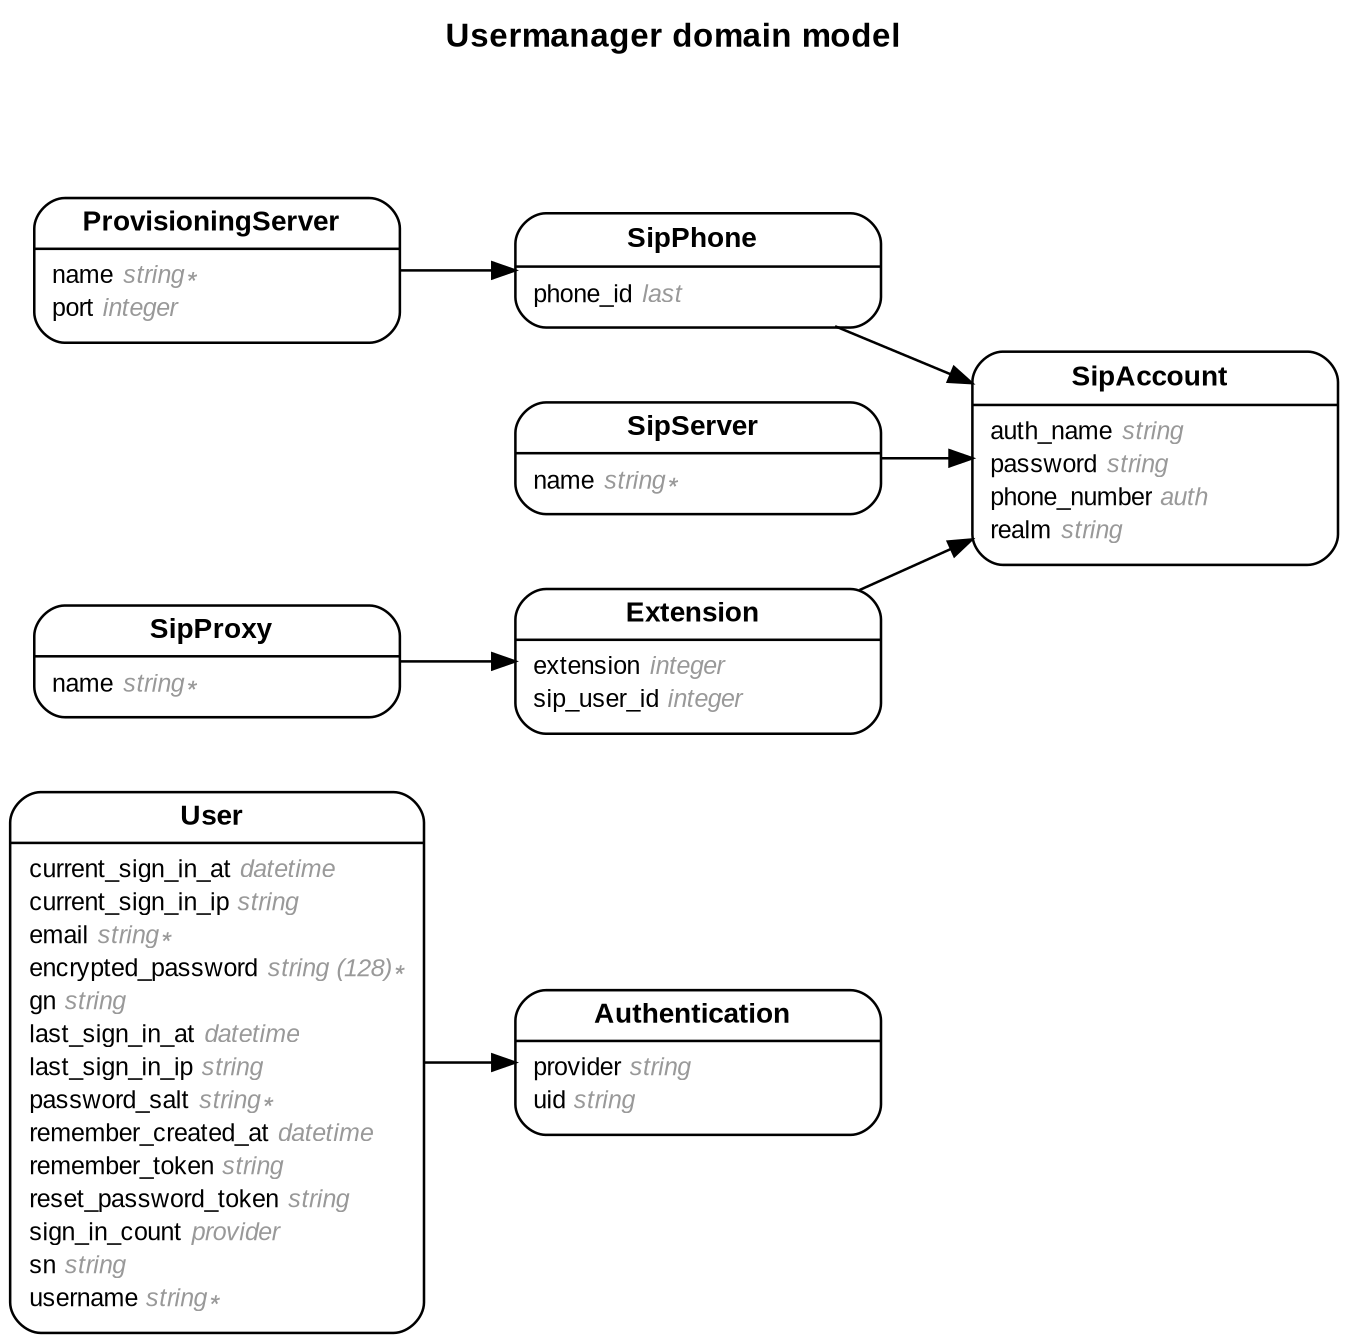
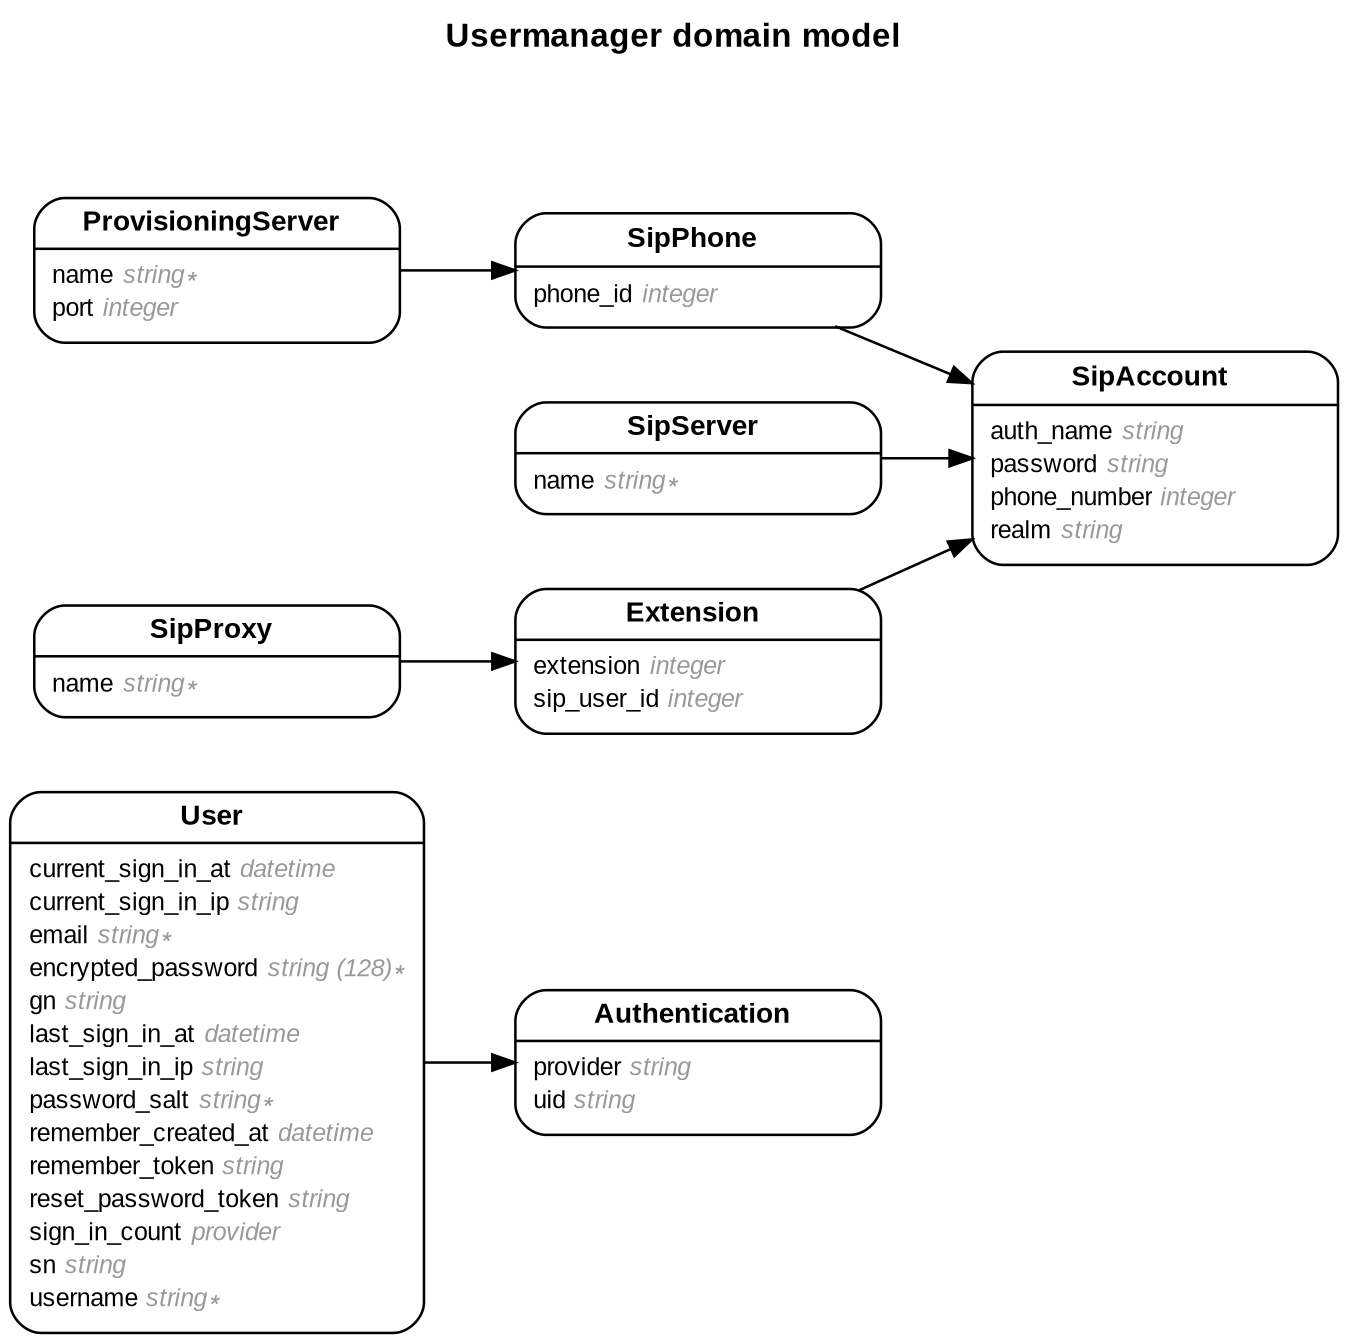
node "SipPhone": text "last" -> "integer"
node "SipAccount": text "auth" -> "integer"
